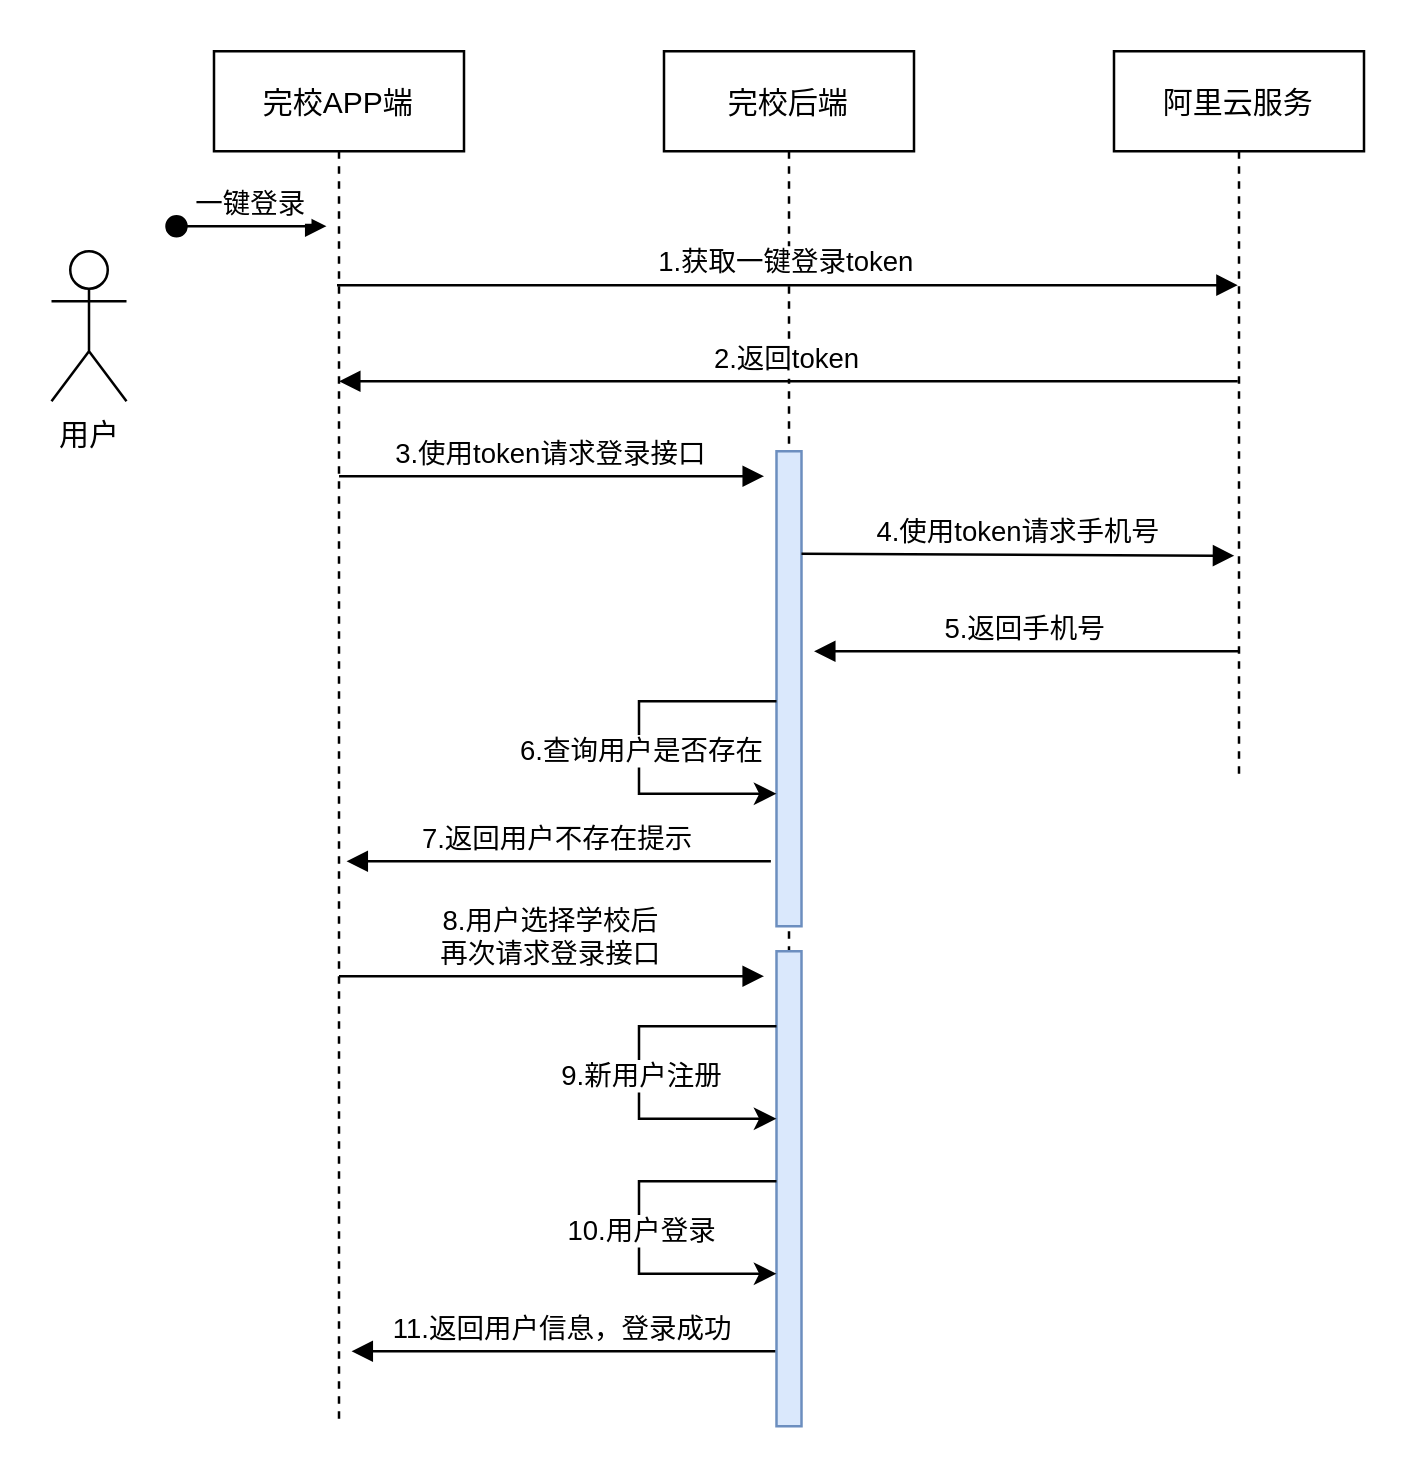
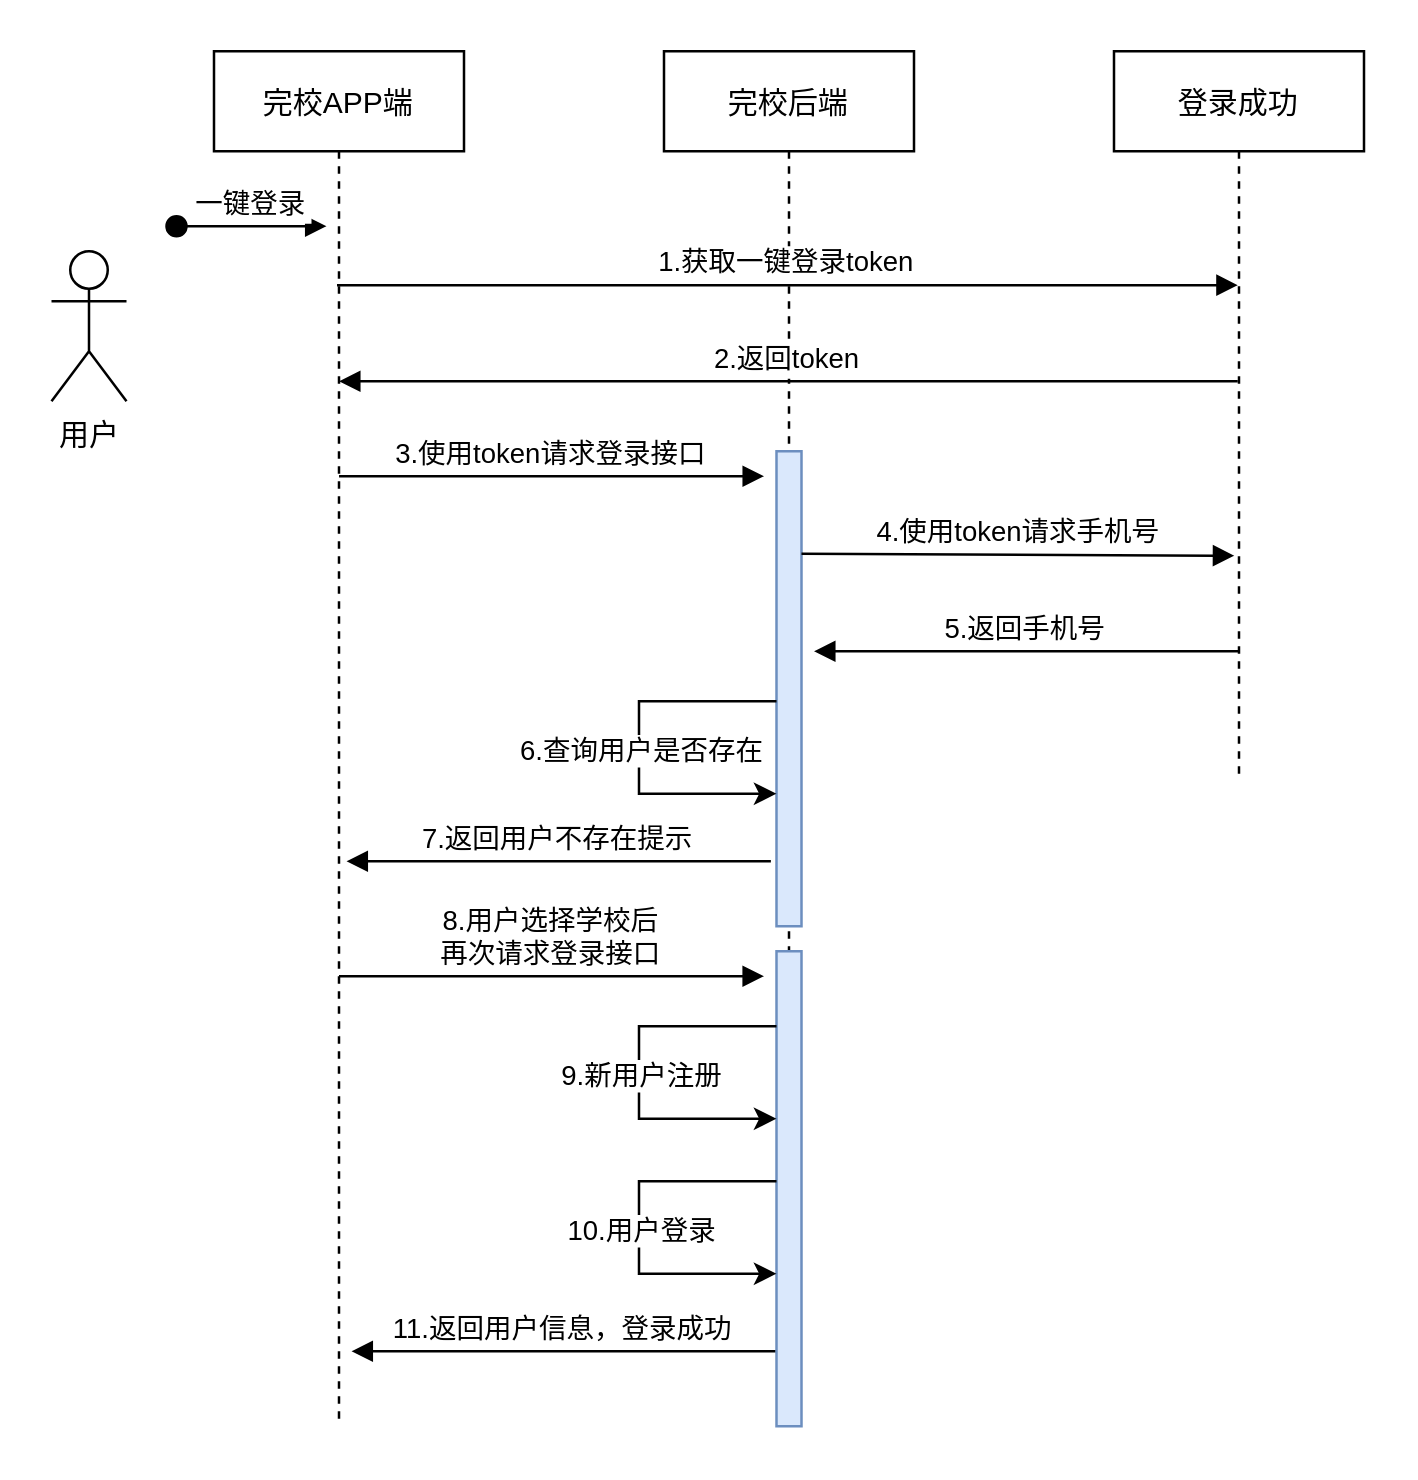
node "阿里云服务": label "阿里云服务" -> "登录成功"
